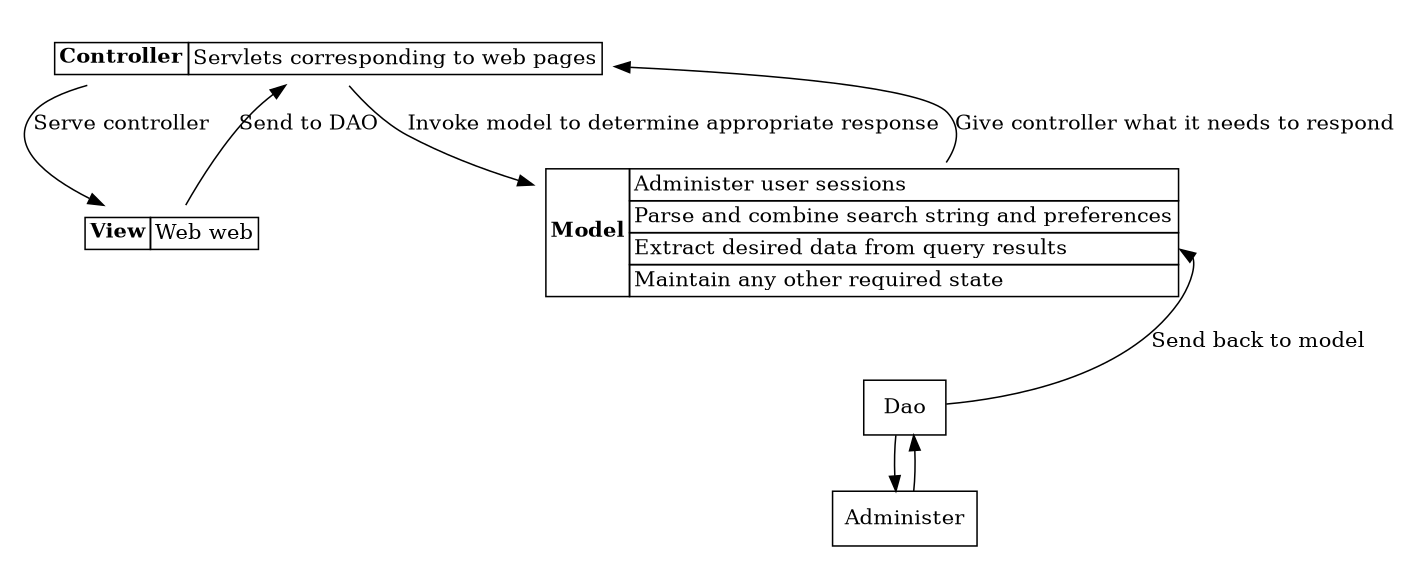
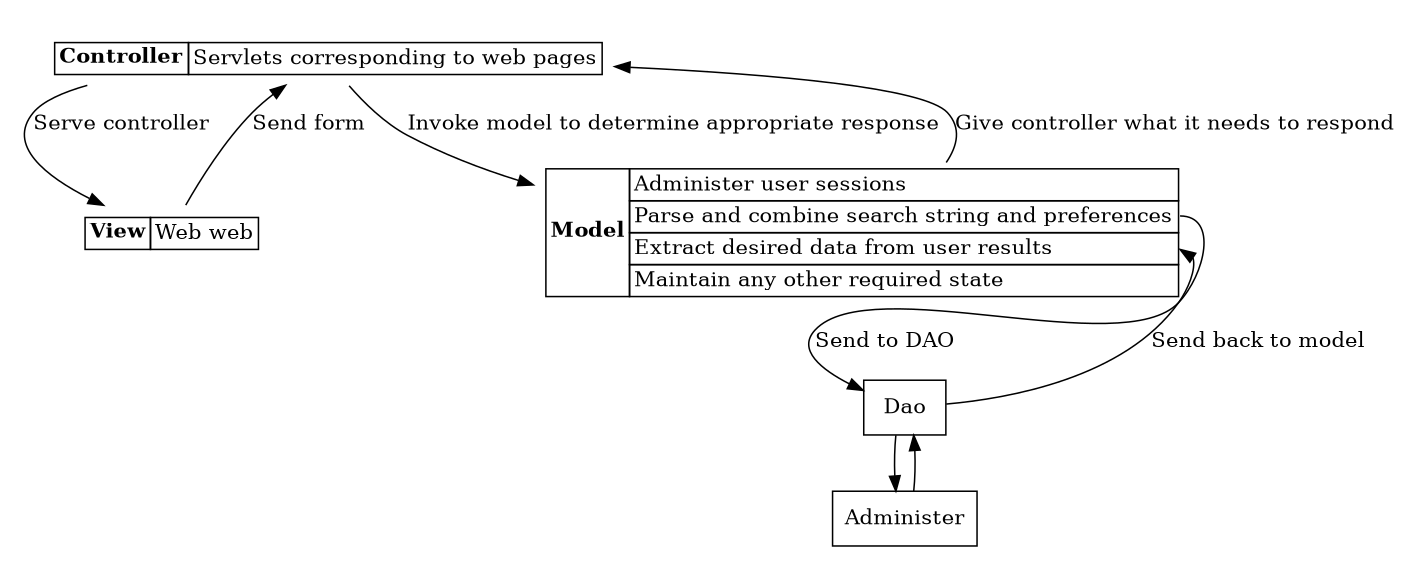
edge "View" -> "Controller": label "Send to DAO " -> "Send form "
node "Model": text "Extract desired data from query results" -> "Extract desired data from user results"
edge "Model" -> "Dao": added, label "Send to DAO"
